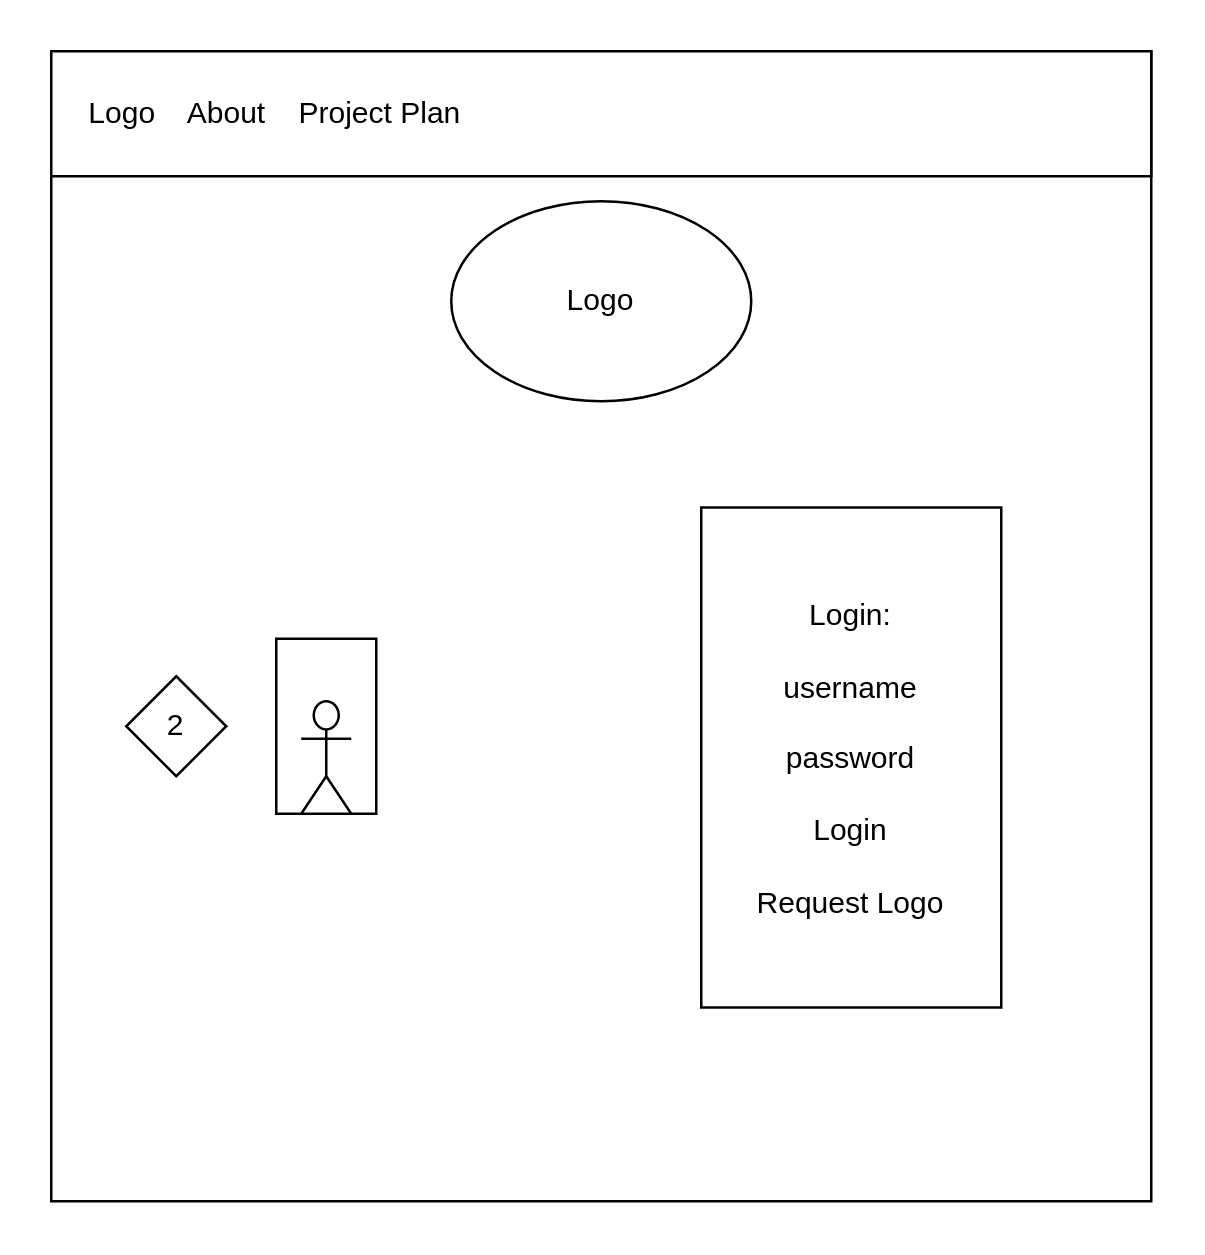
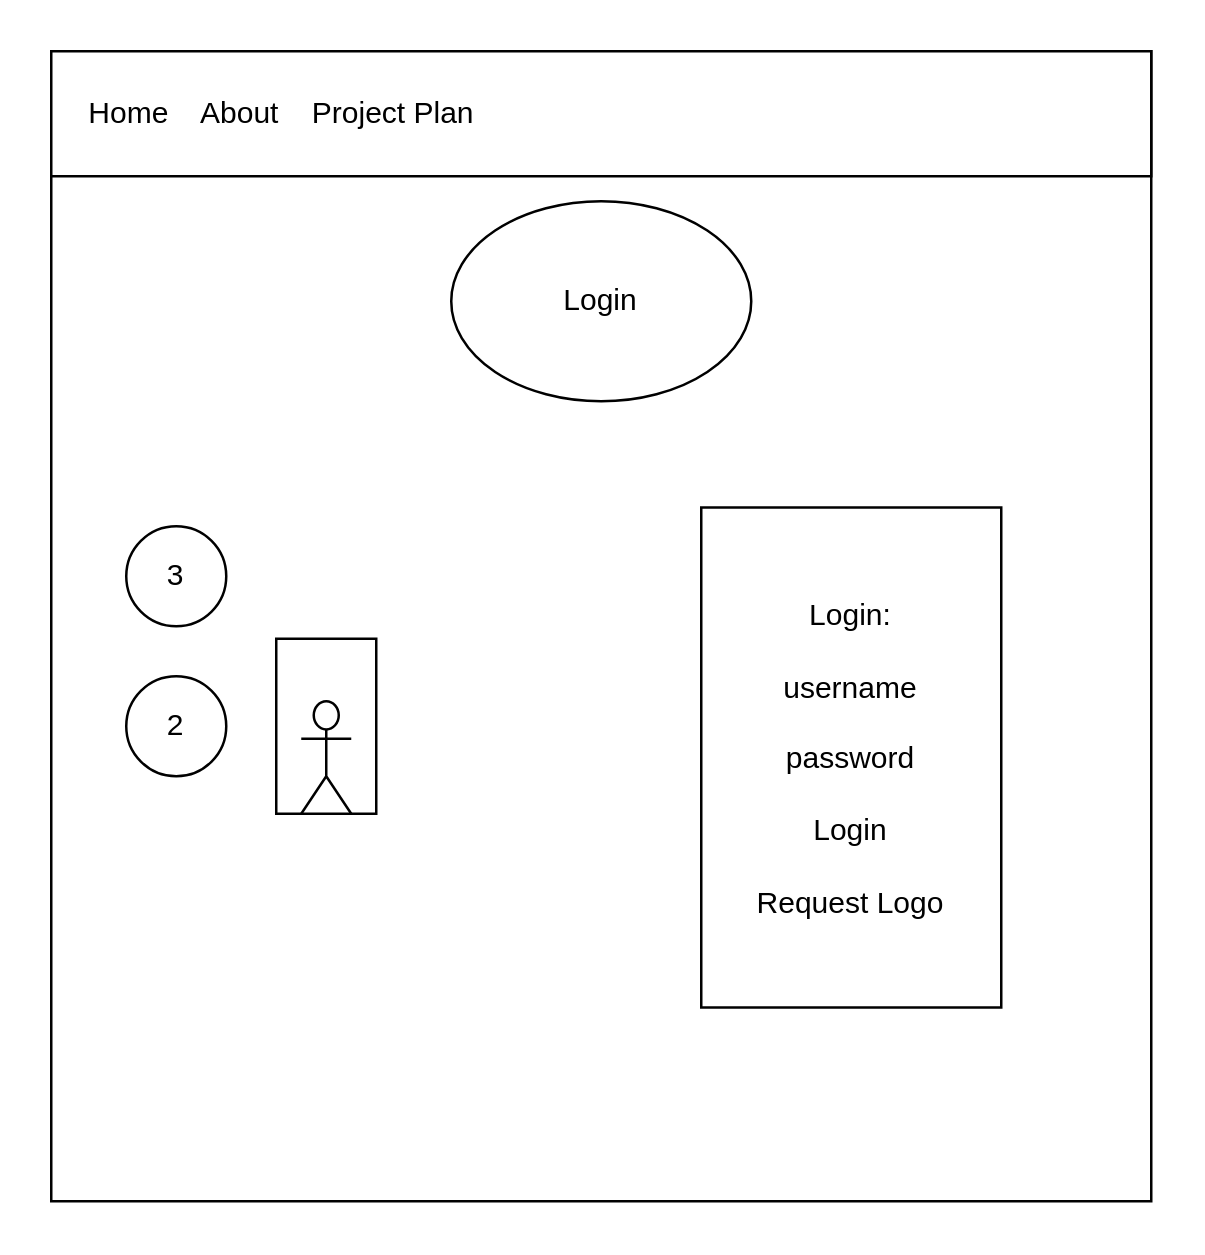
node "Logo About Project Plan": label "Logo About Project Plan" -> "Home About Project Plan"
node "Logo": label "Logo" -> "Login"
node "3": added
node "2": shape diamond -> ellipse
